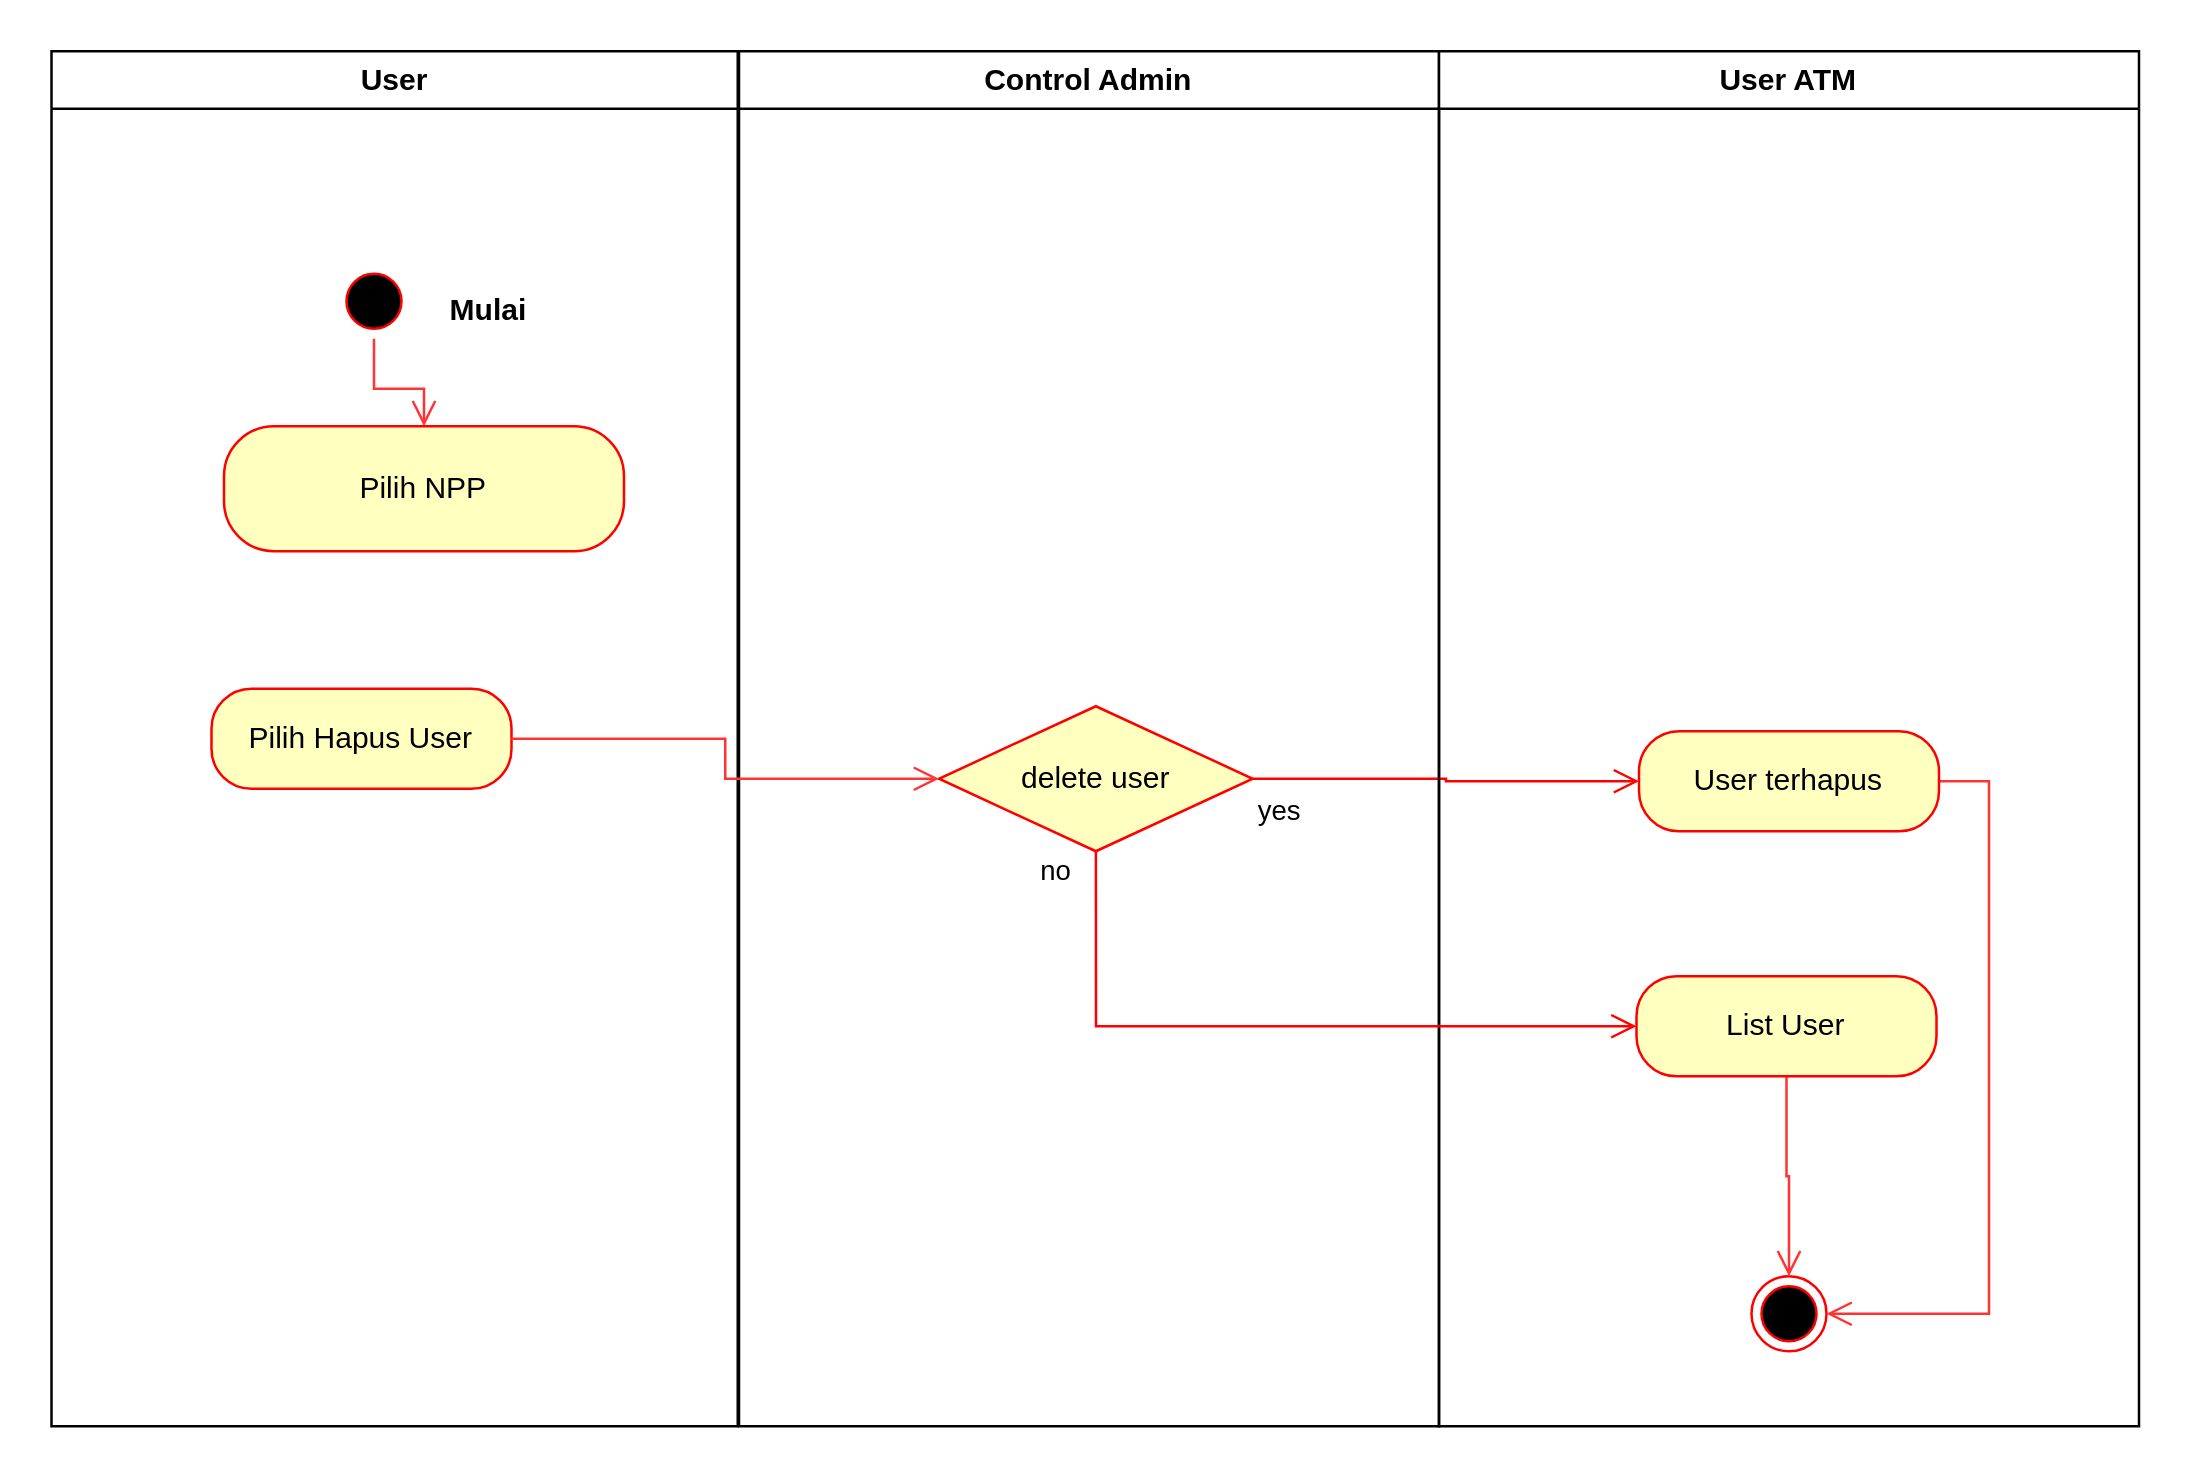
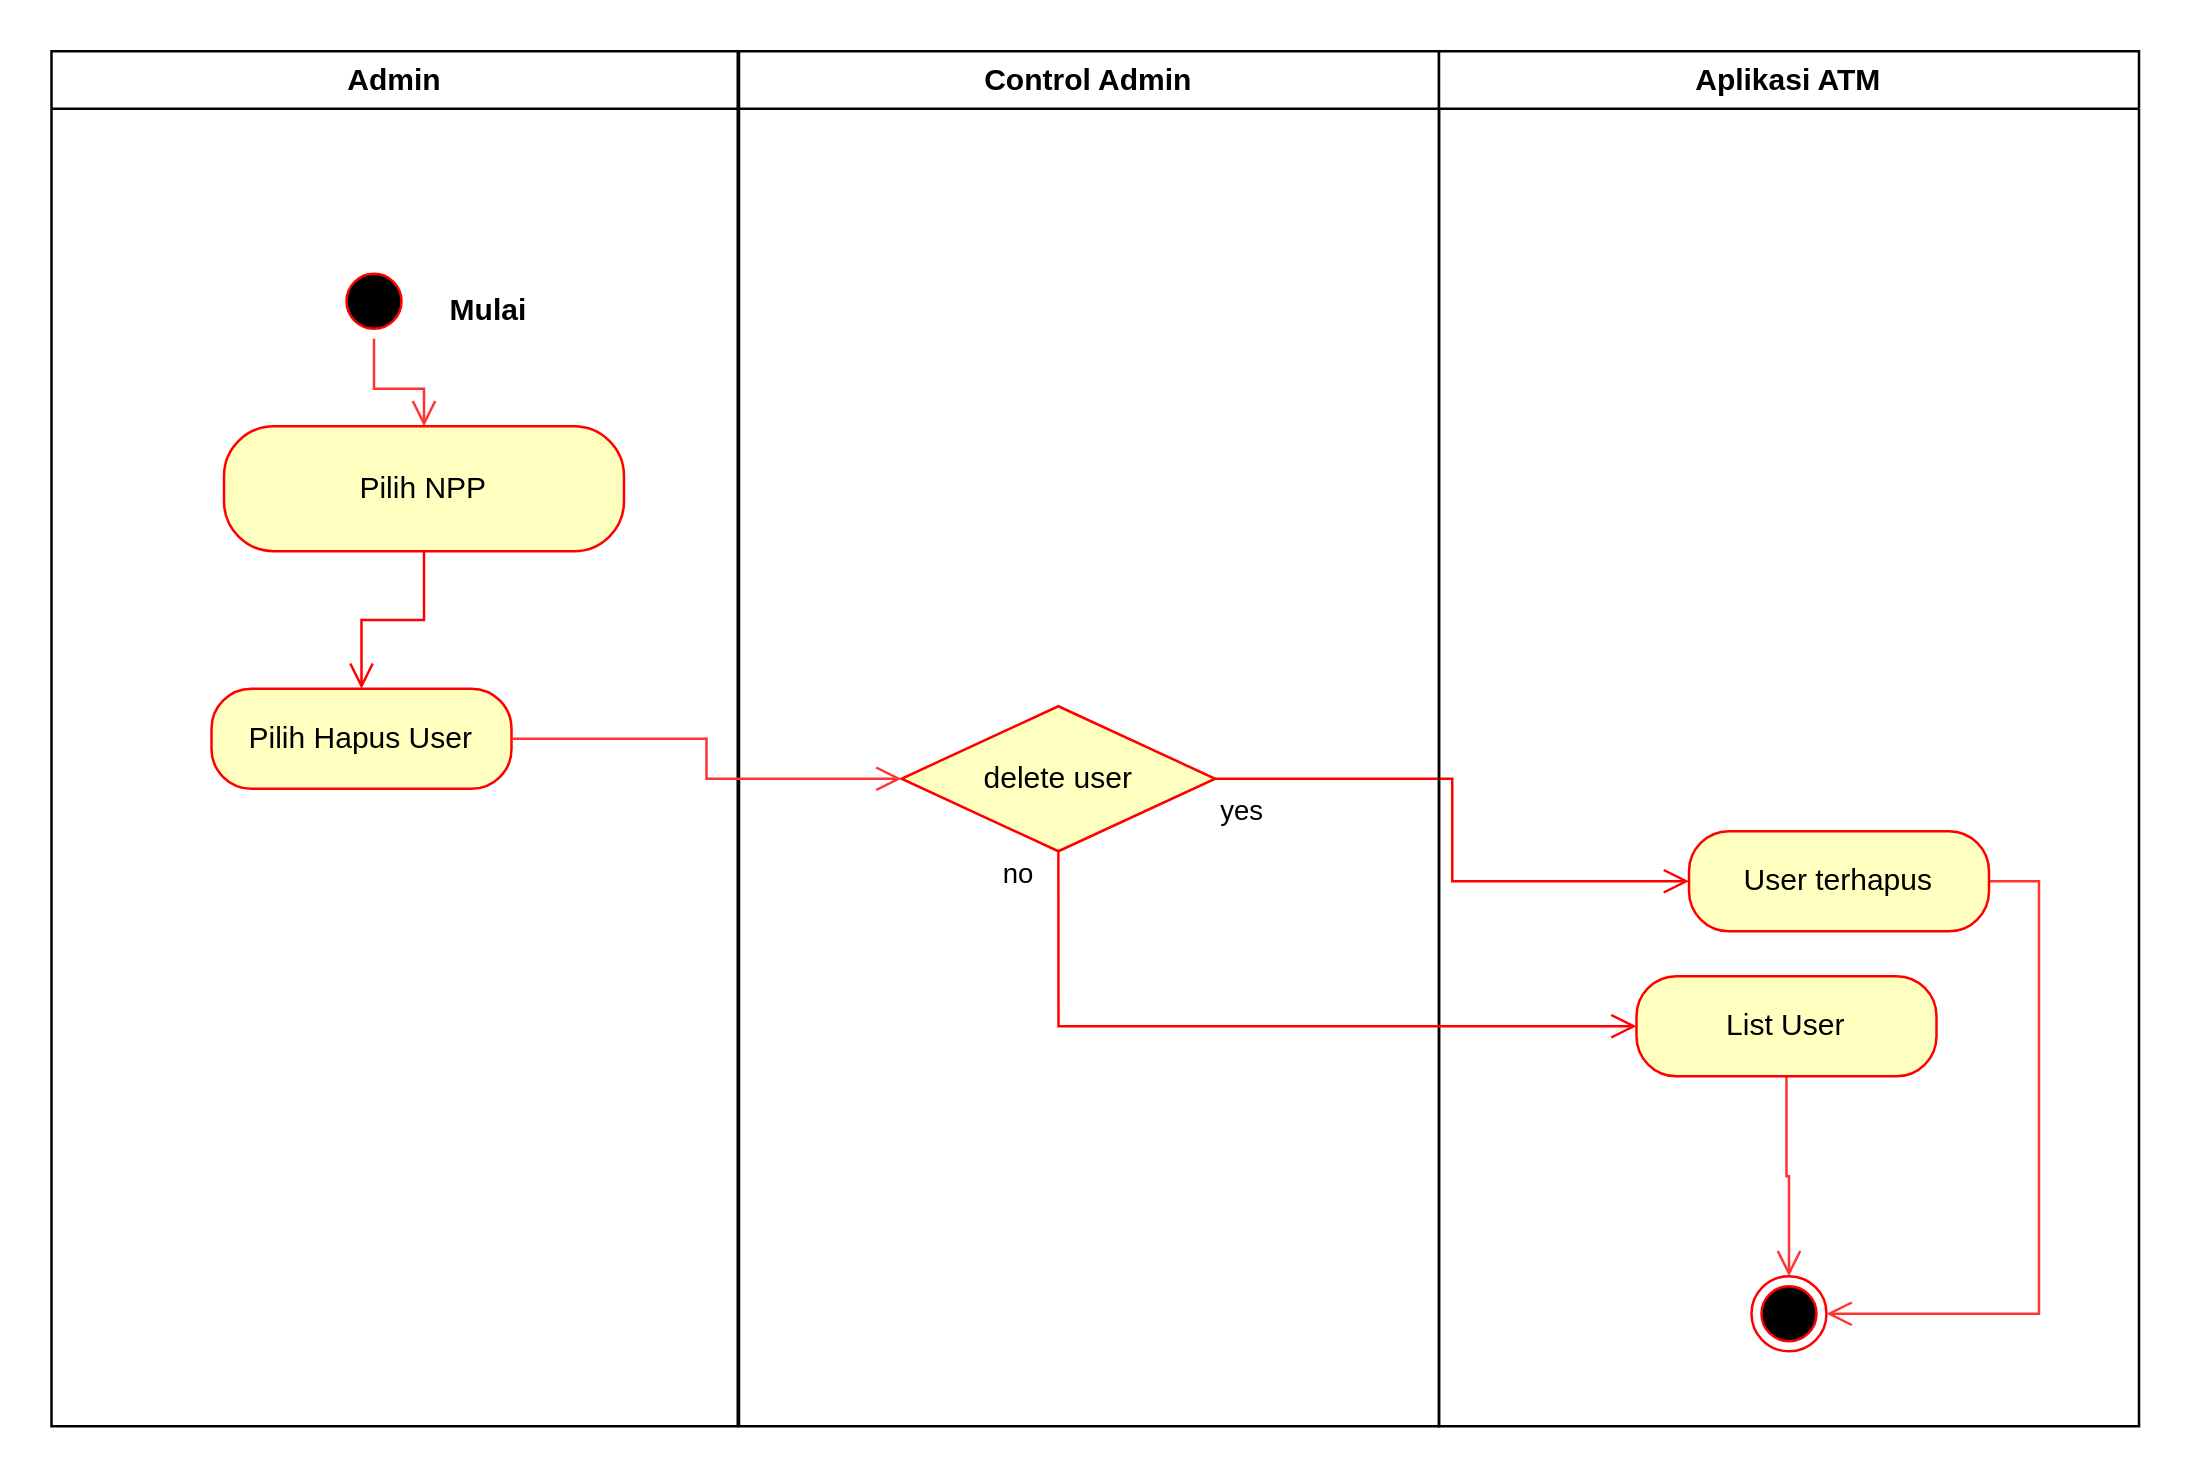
node "User": label "User" -> "Admin"
node "User ATM": label "User ATM" -> "Aplikasi ATM"
edge "Pilih NPP" -> "Pilih Hapus User": added
node "delete user": moved (1096, 779) -> (1058, 779)
node "User terhapus": moved (1789, 781) -> (1839, 881)
